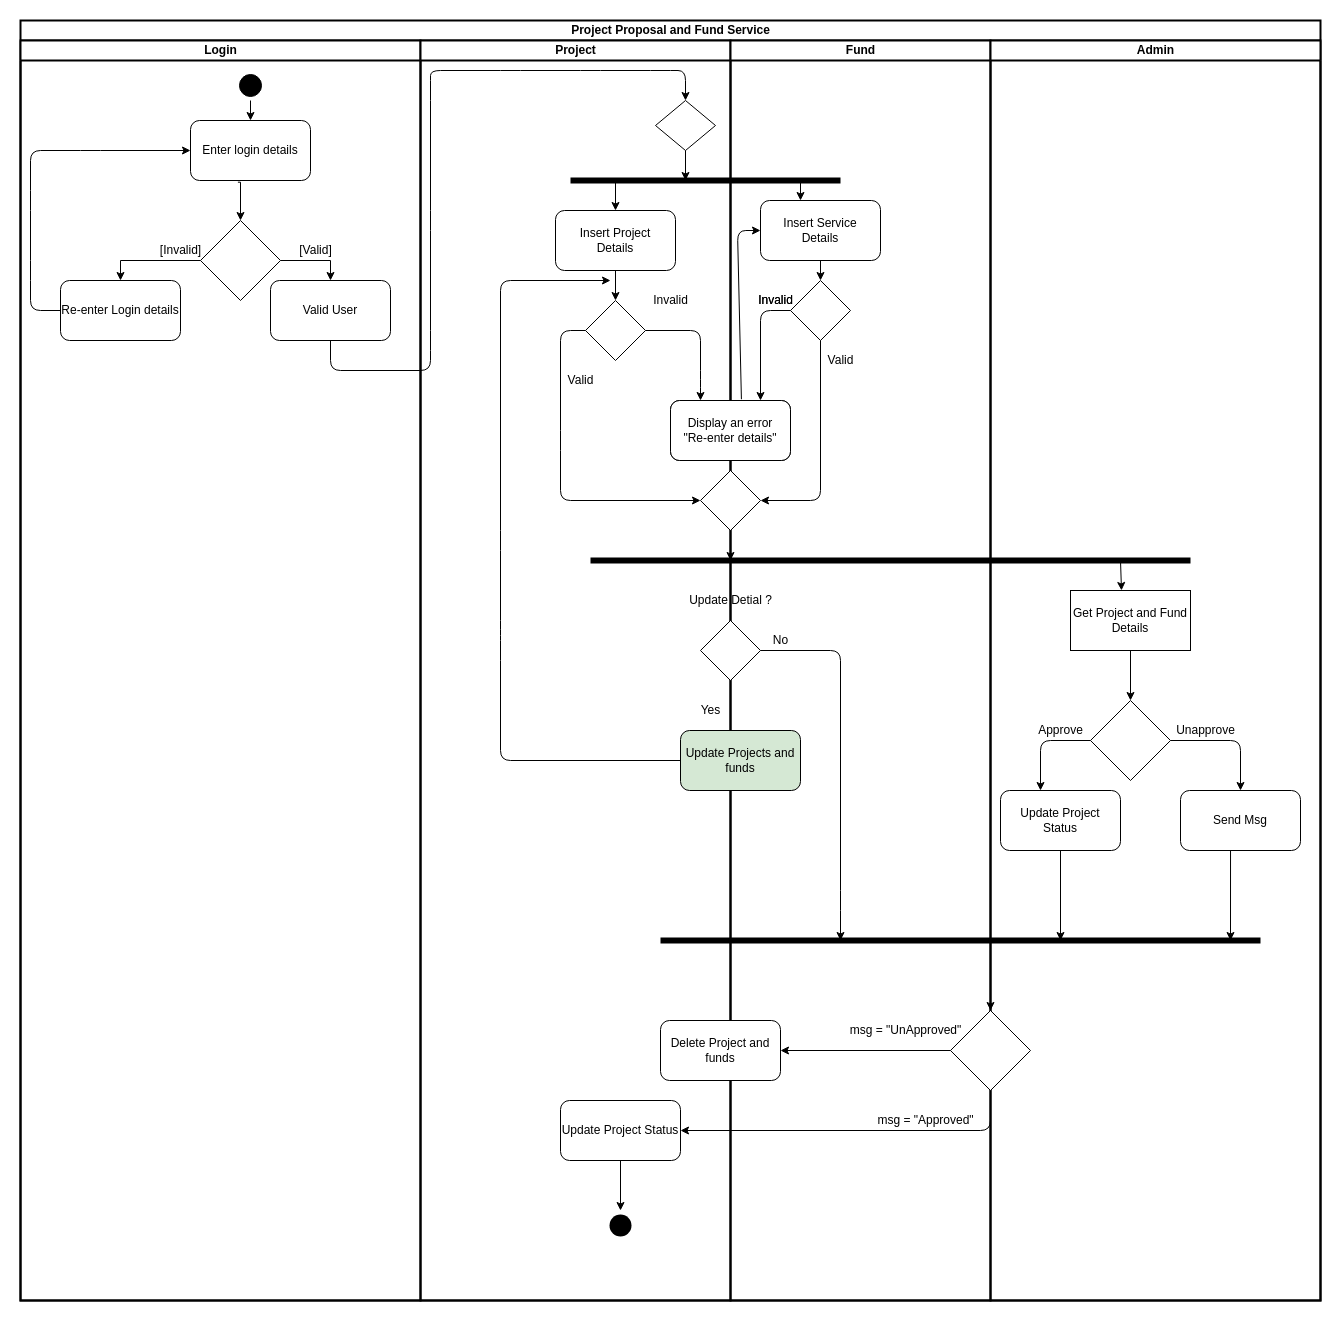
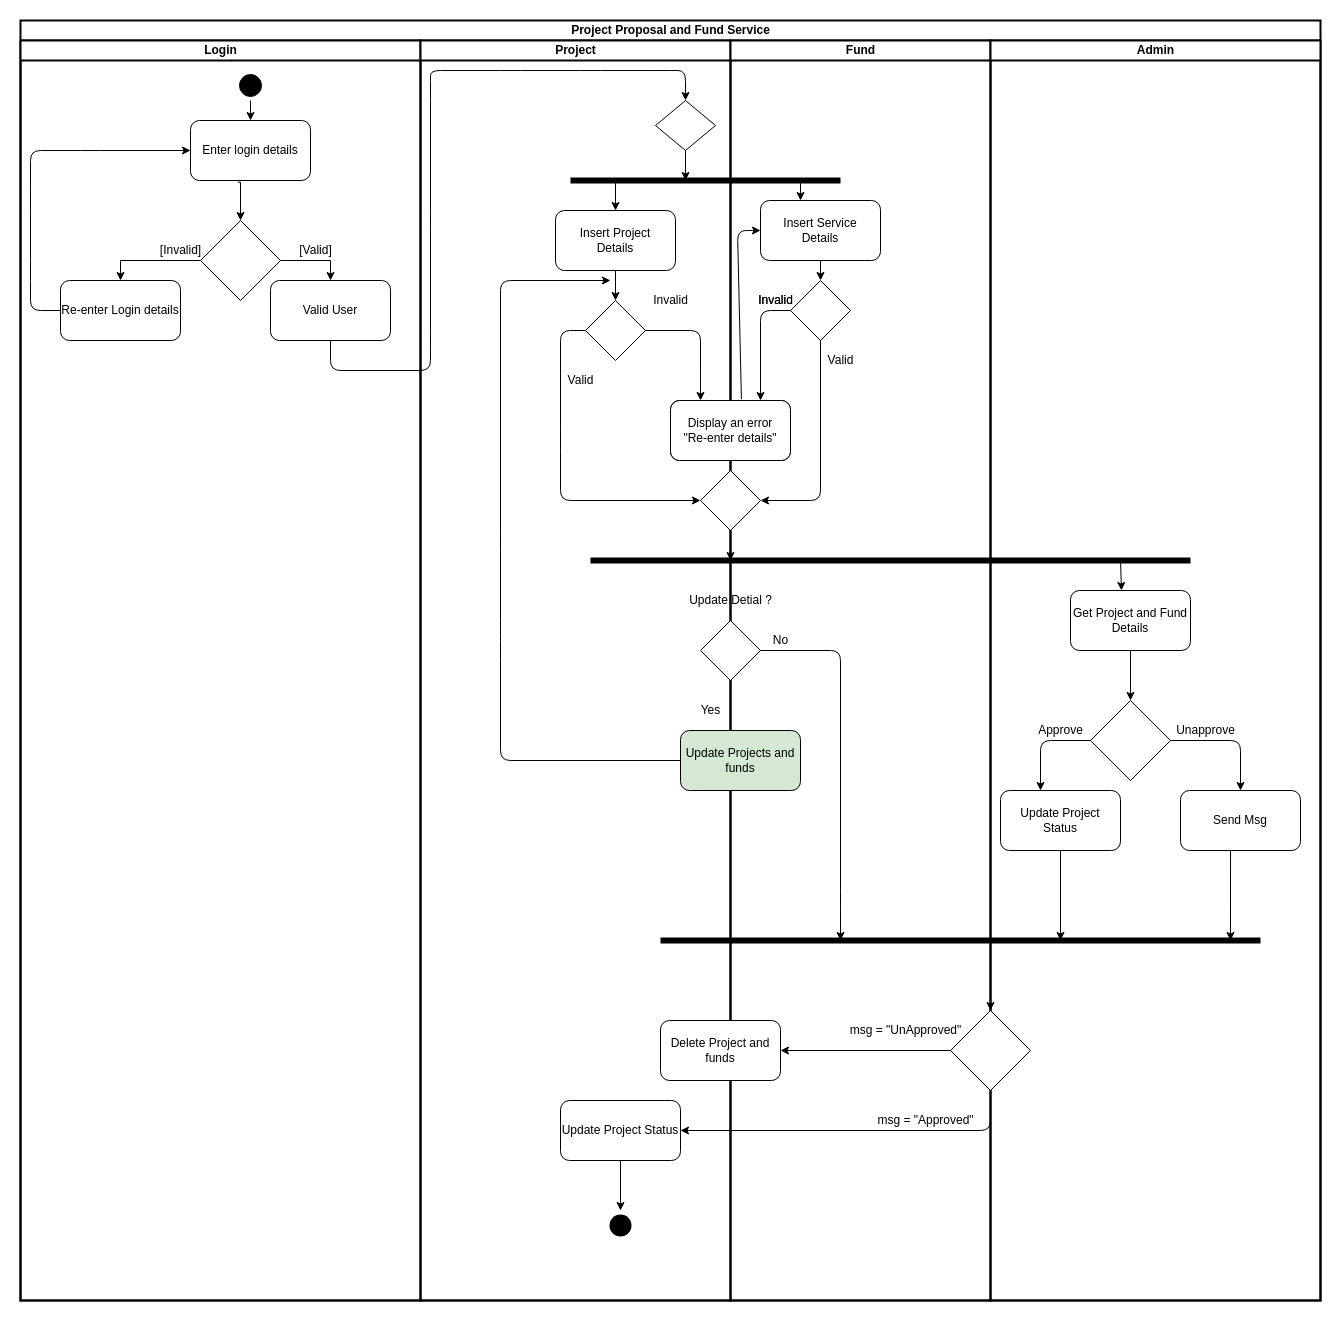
node "Get Project and Fund Details": shape rectangle -> rounded rectangle
